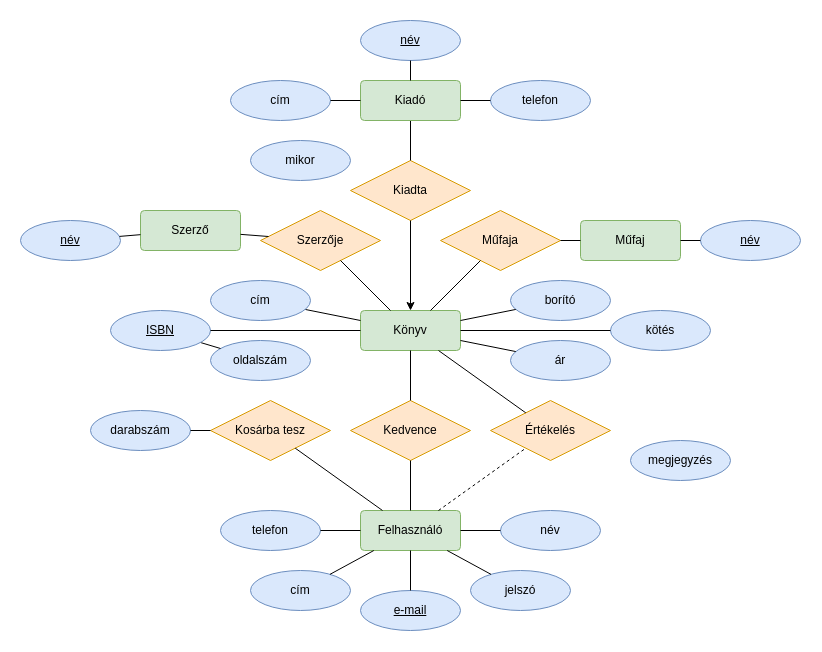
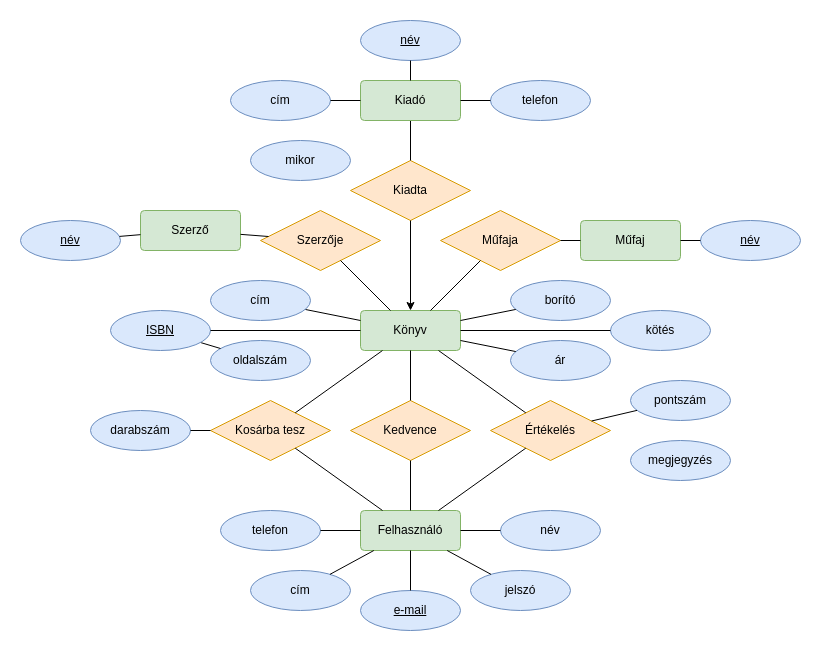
edge "Könyv" -- "Kosárba tesz": added
node "pontszám": added
edge "pontszám" -- "Értékelés": added
edge "Értékelés" -- "Felhasználó": style dashed -> solid
